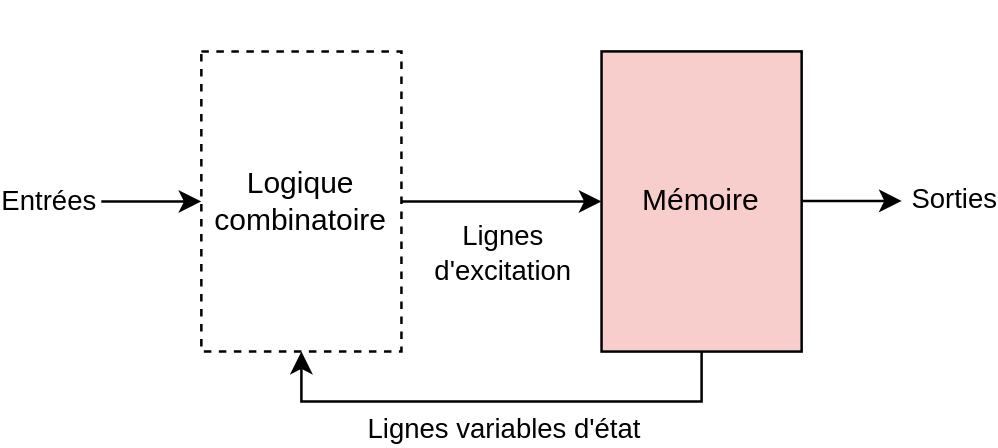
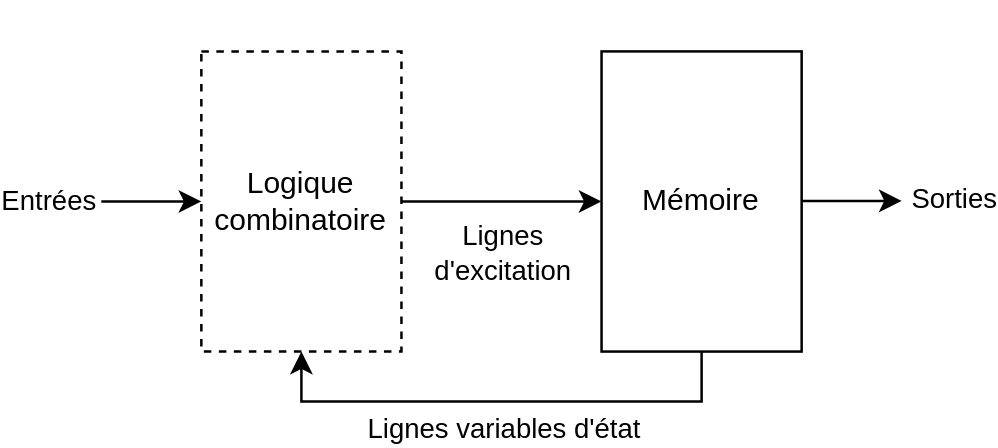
node "Mémoire": fillcolor #f8cecc -> #ffffff
